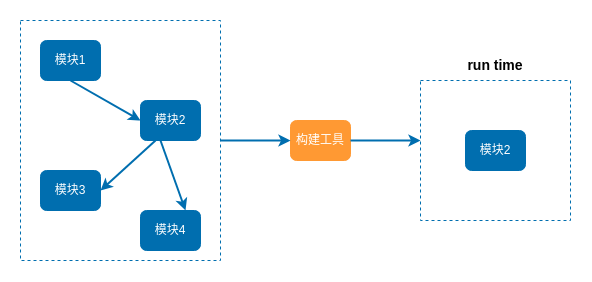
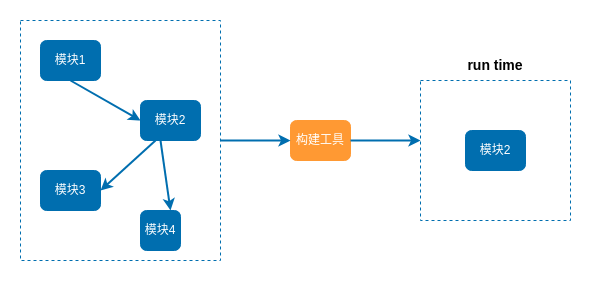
node "模块4": size 60x40 -> 40x40
